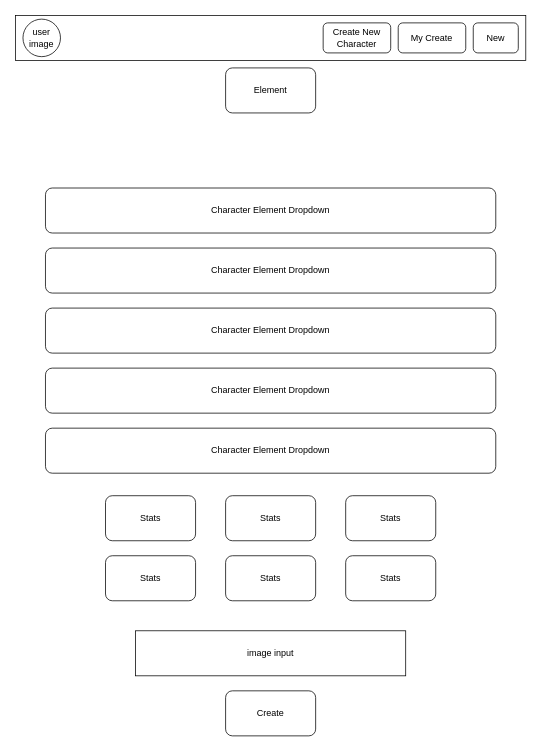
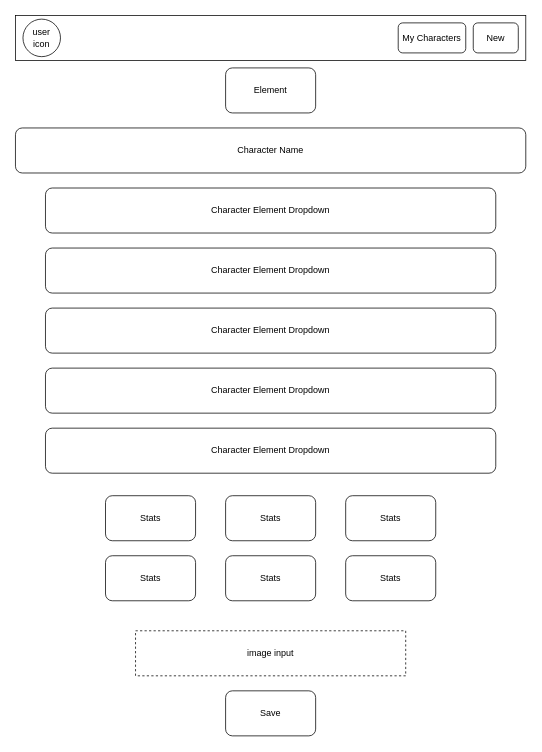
node "user image": label "user image" -> "user icon"
node "Create New Character": removed
node "My Create": label "My Create" -> "My Characters"
node "Character Name": added
node "image input": style solid -> dashed
node "Create": label "Create" -> "Save"
